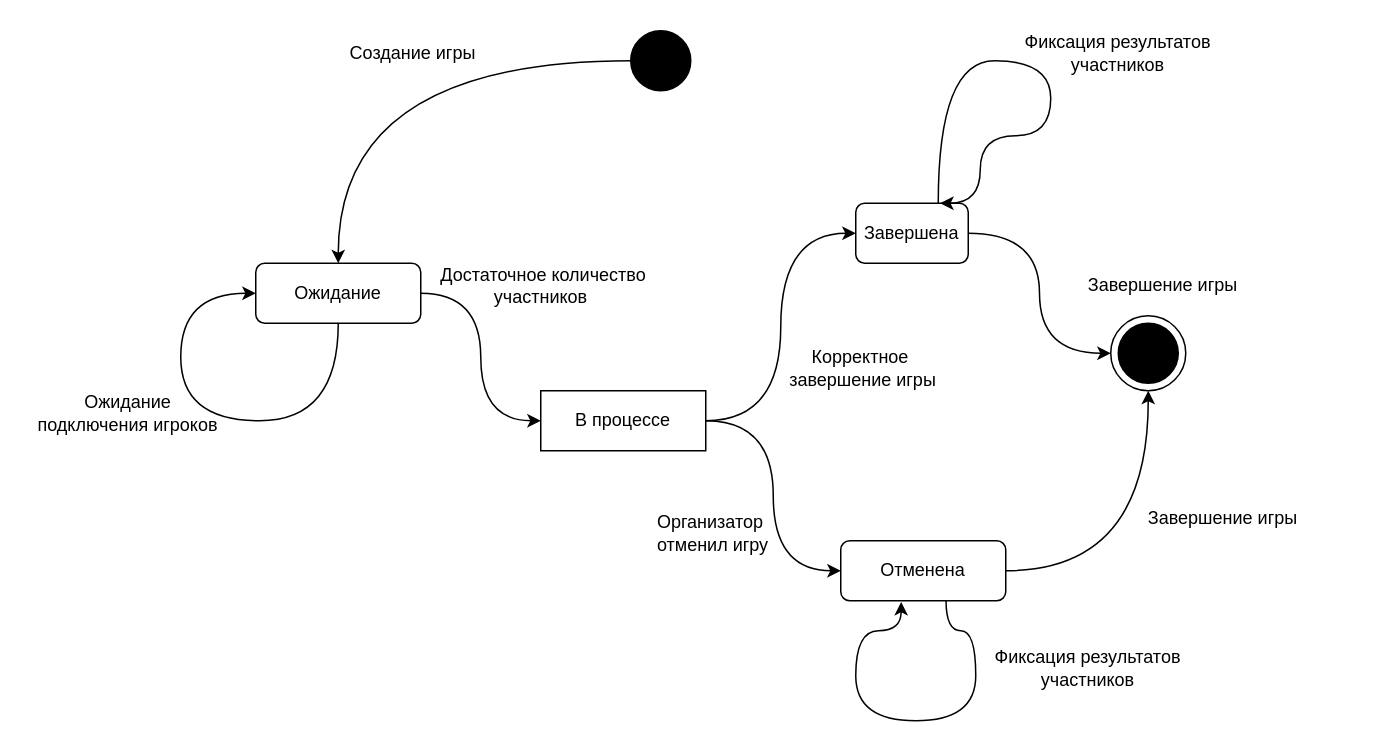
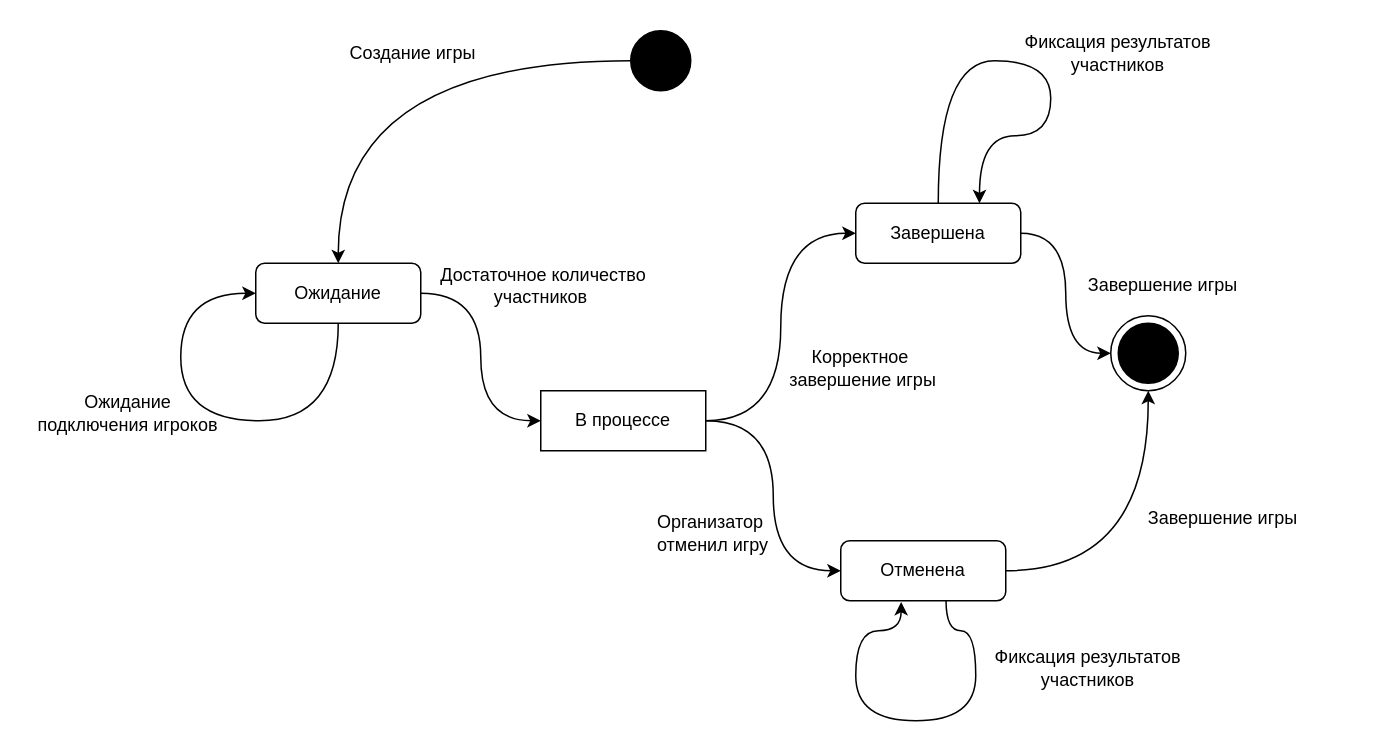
node "Завершена": size 113x60 -> 165x60
